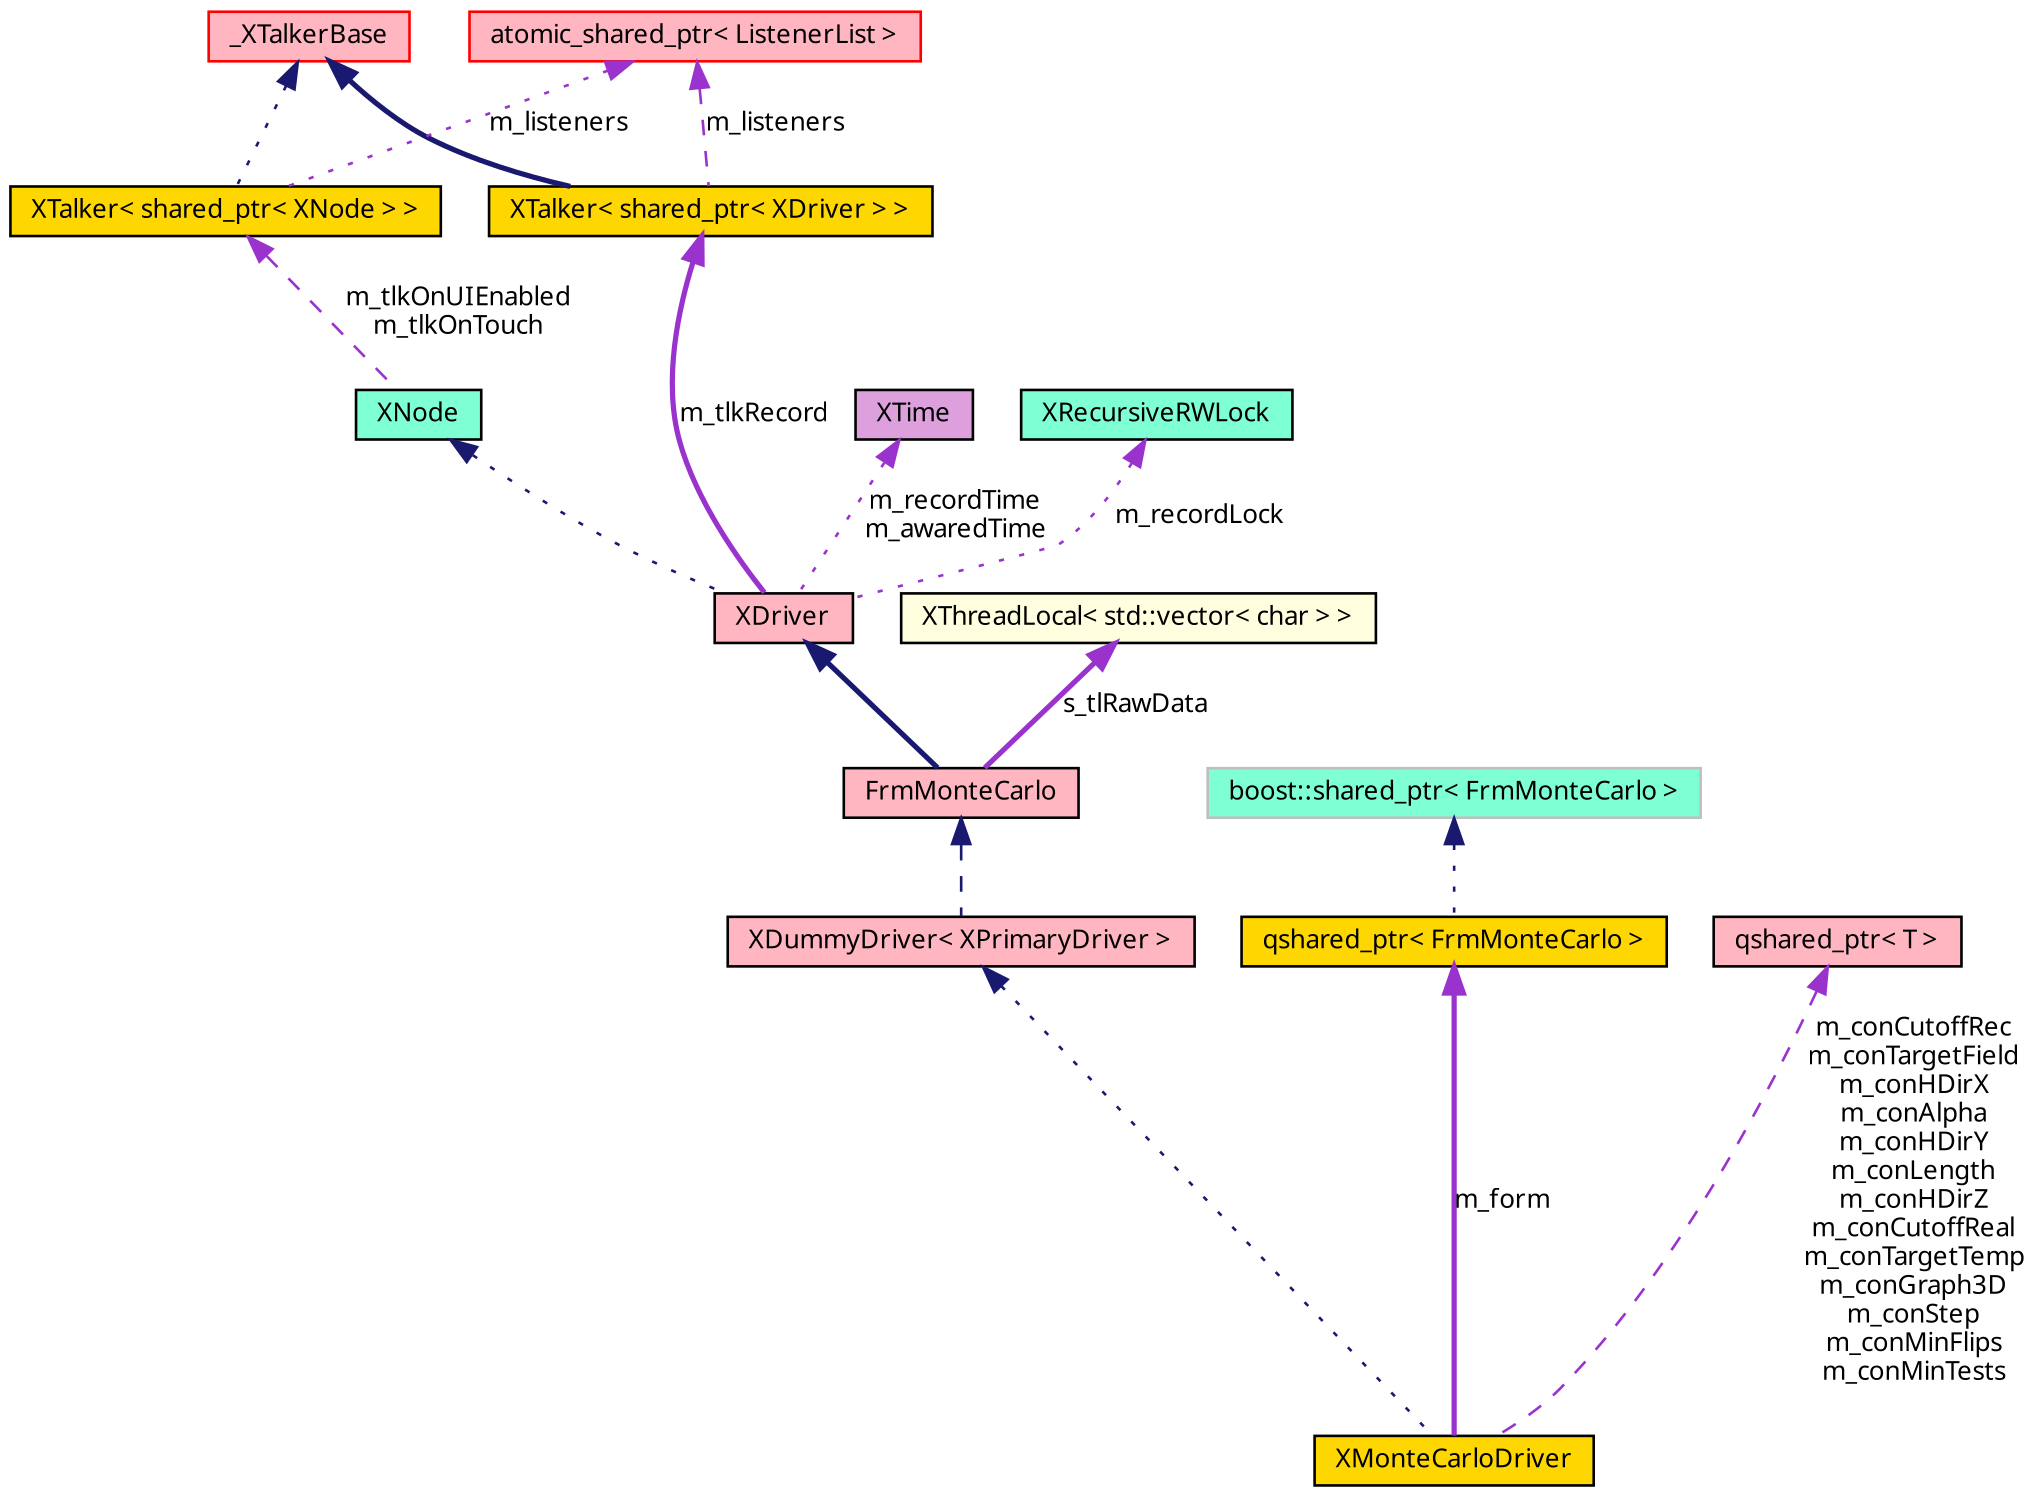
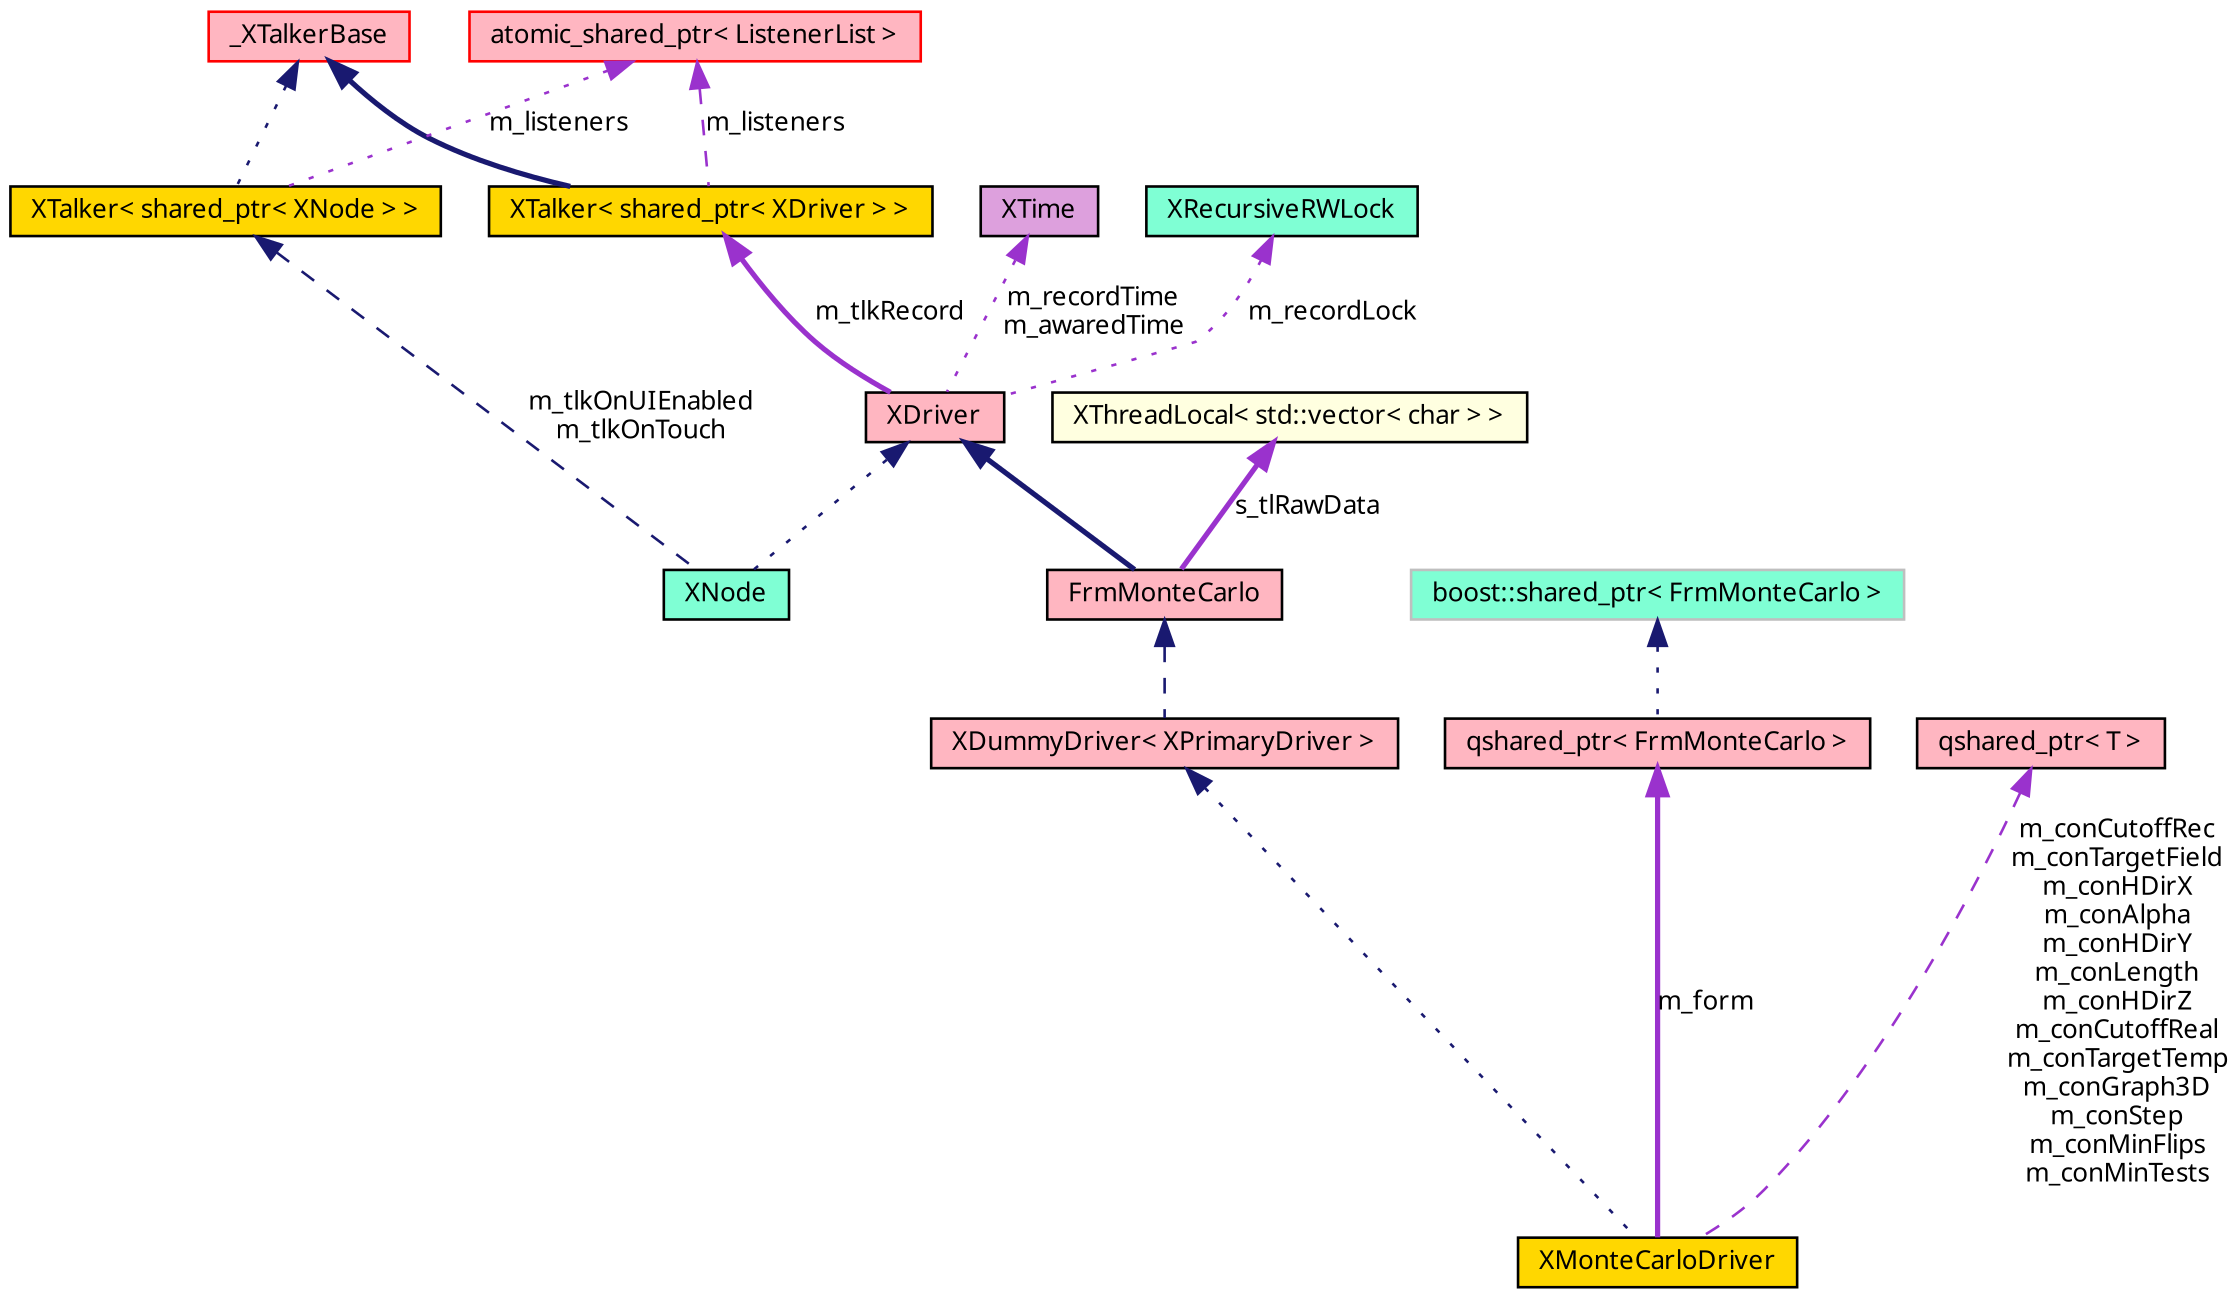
edge "XNode" -> "XTalker< shared_ptr< XNode > >": color darkorchid3 -> midnightblue
edge "XDriver" -> "XNode": reversed
node "qshared_ptr< FrmMonteCarlo >": fillcolor gold -> lightpink
